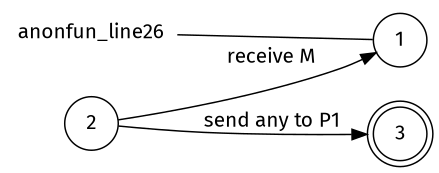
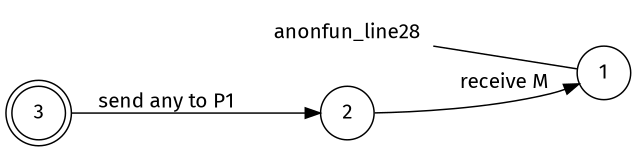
node "anonfun_line26": label "anonfun_line26" -> "anonfun_line28"
edge "2" -> "3": reversed
